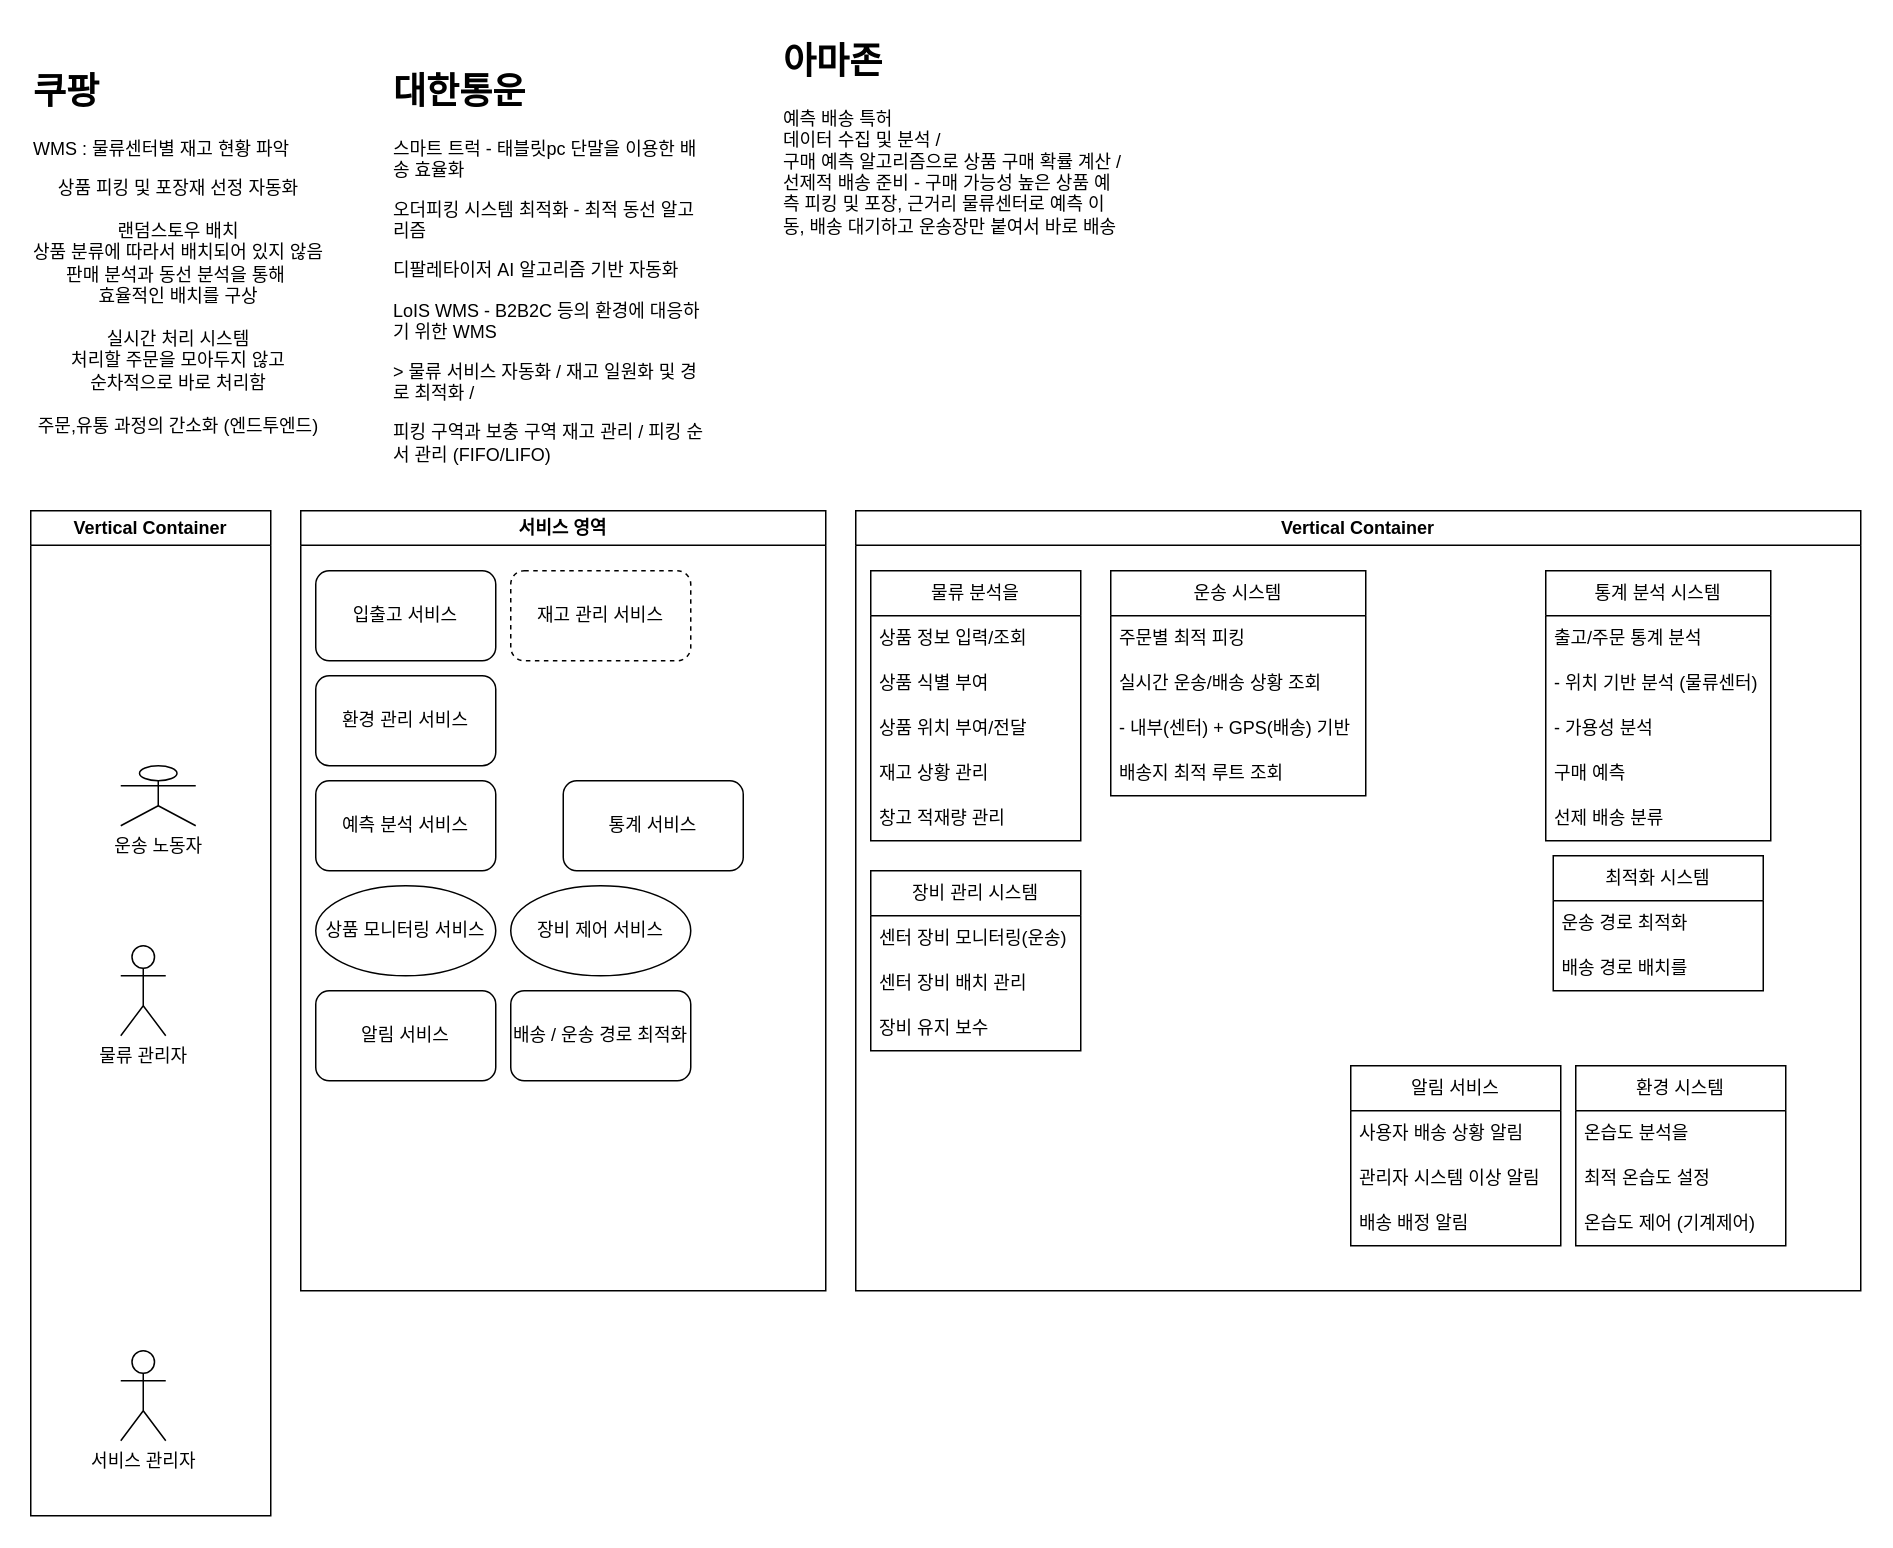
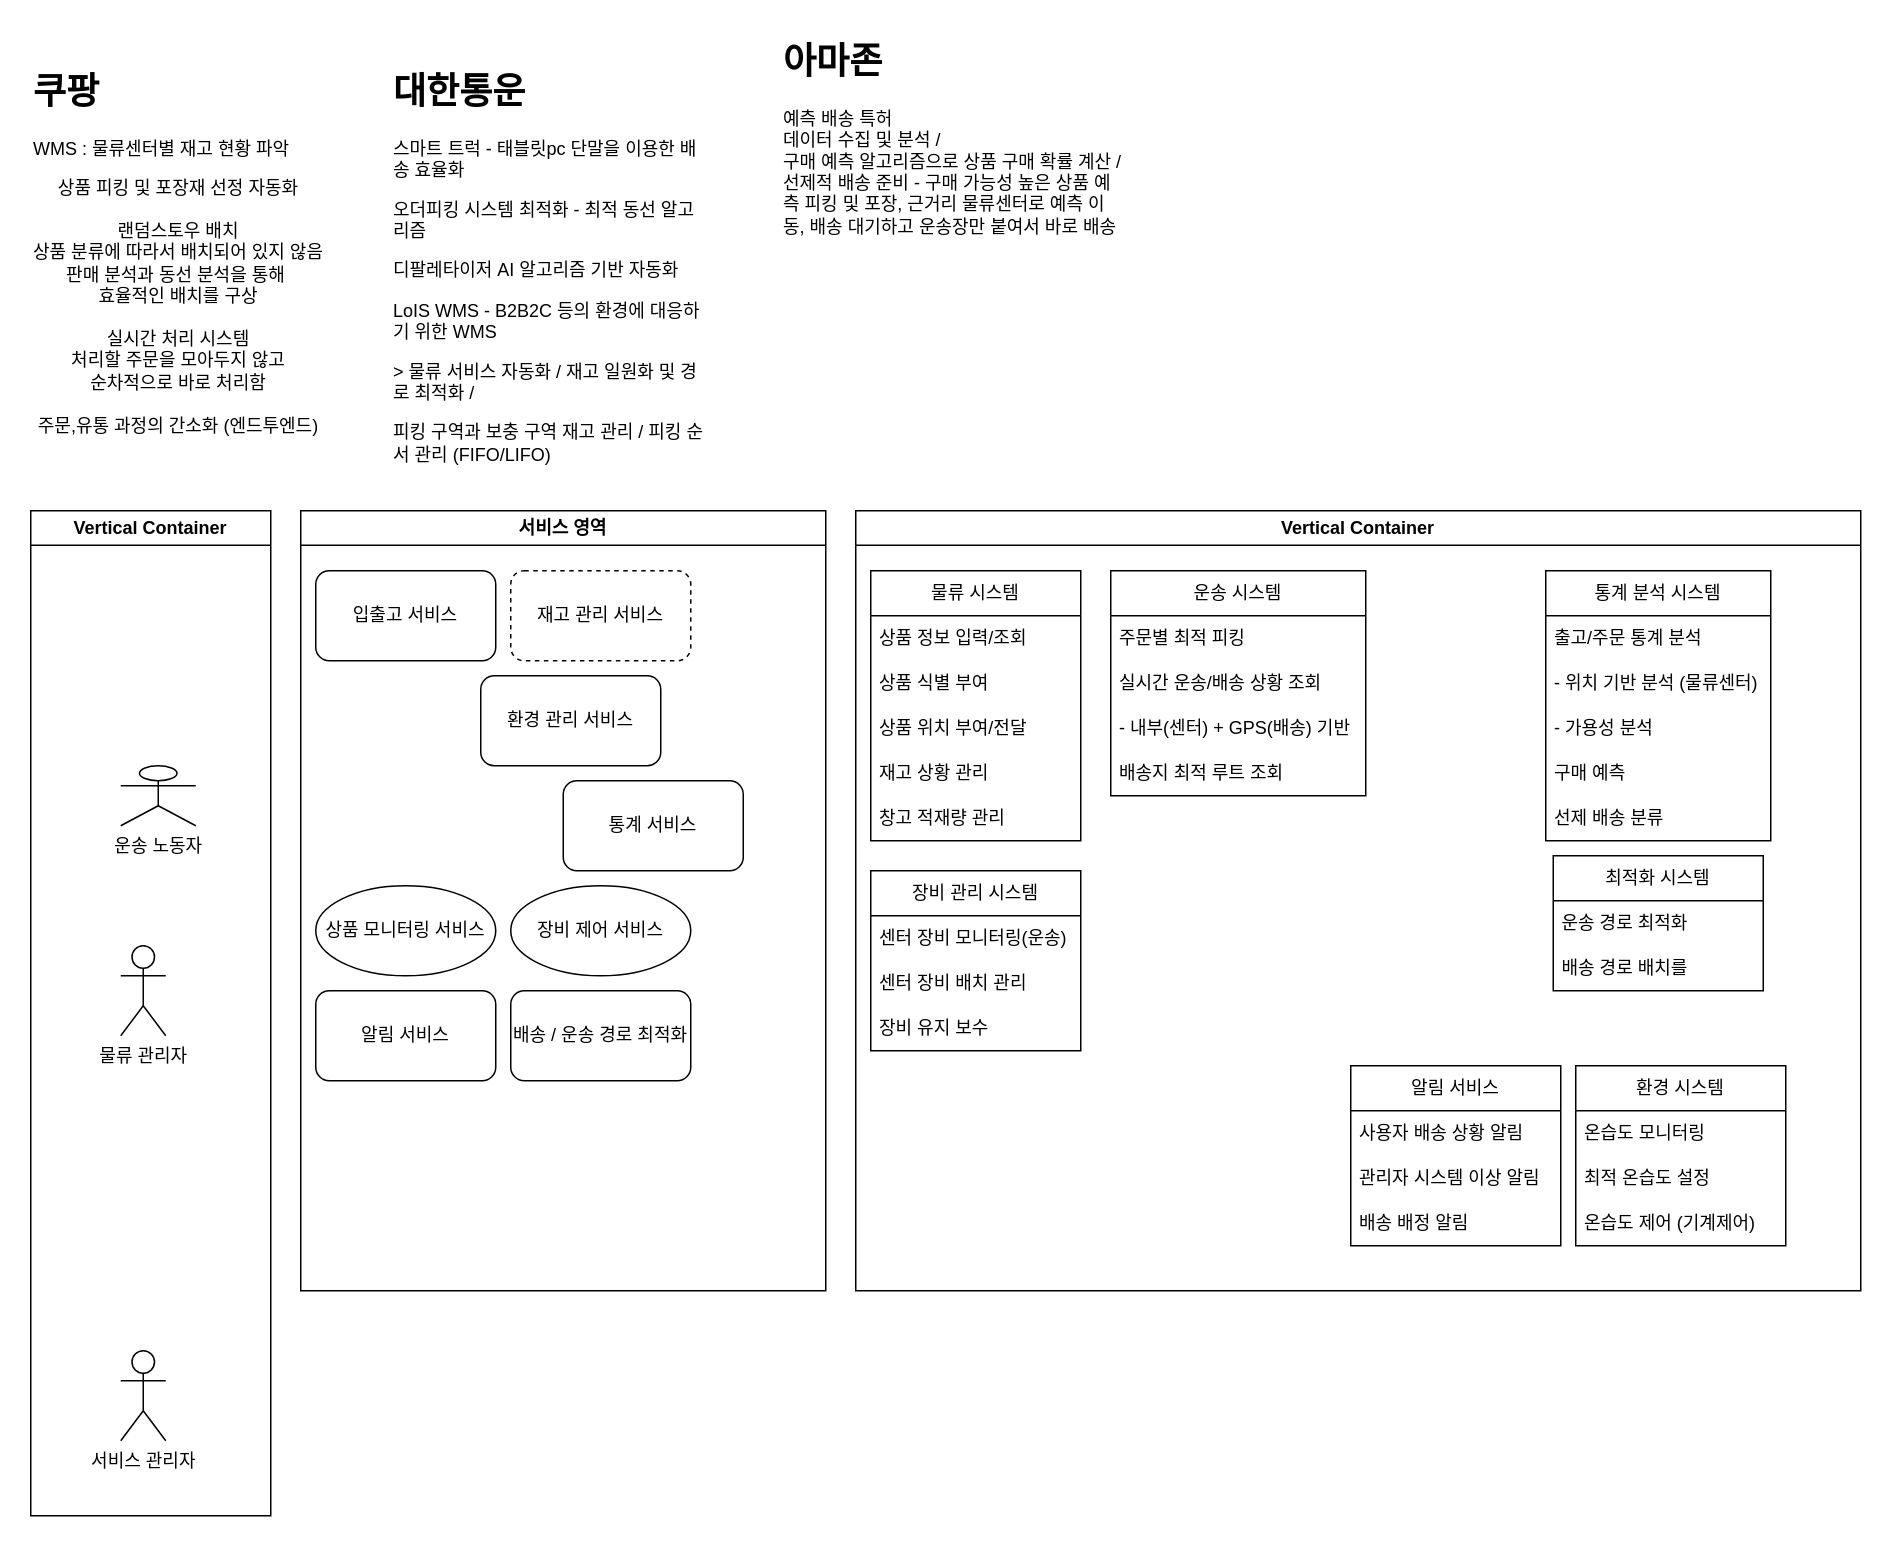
node "물류 분석을": label "물류 분석을" -> "물류 시스템"
node "환경 관리 서비스": moved (406, 721) -> (571, 721)
node "예측 분석 서비스": removed
node "온습도 분석을": label "온습도 분석을" -> "온습도 모니터링"
